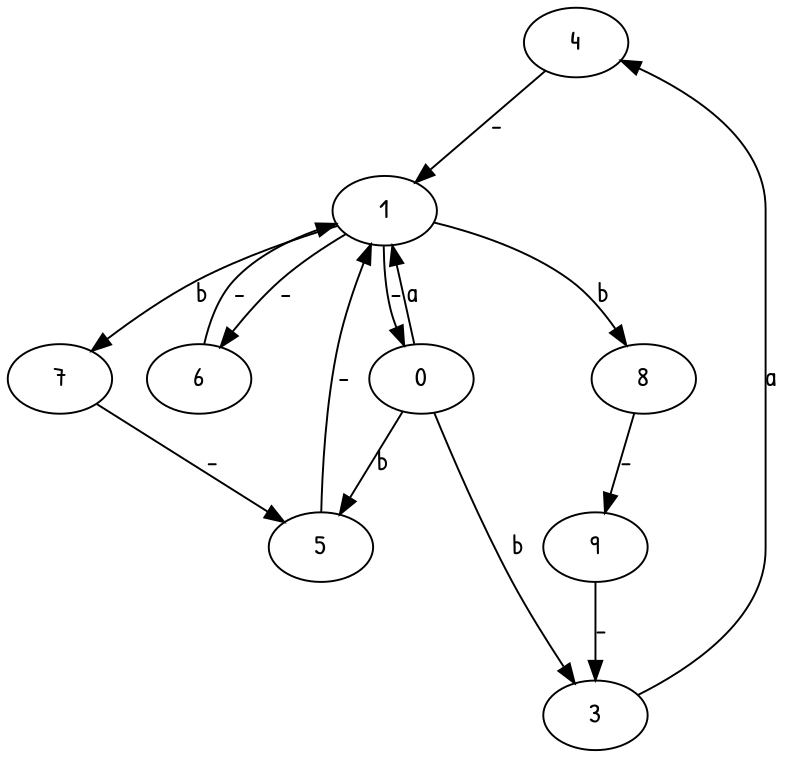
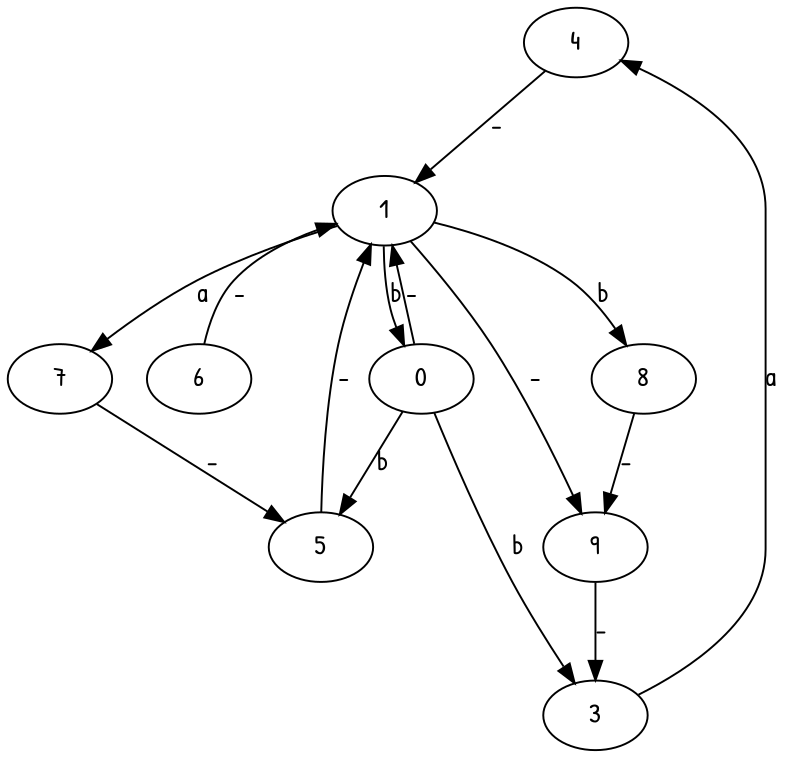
edge "1" -> "6": now "1" -> "9"
edge "1" -> "7": label "b" -> "a"
edge "1" -> "0": label "-" -> "b"
edge "0" -> "1": label "a" -> "-"
